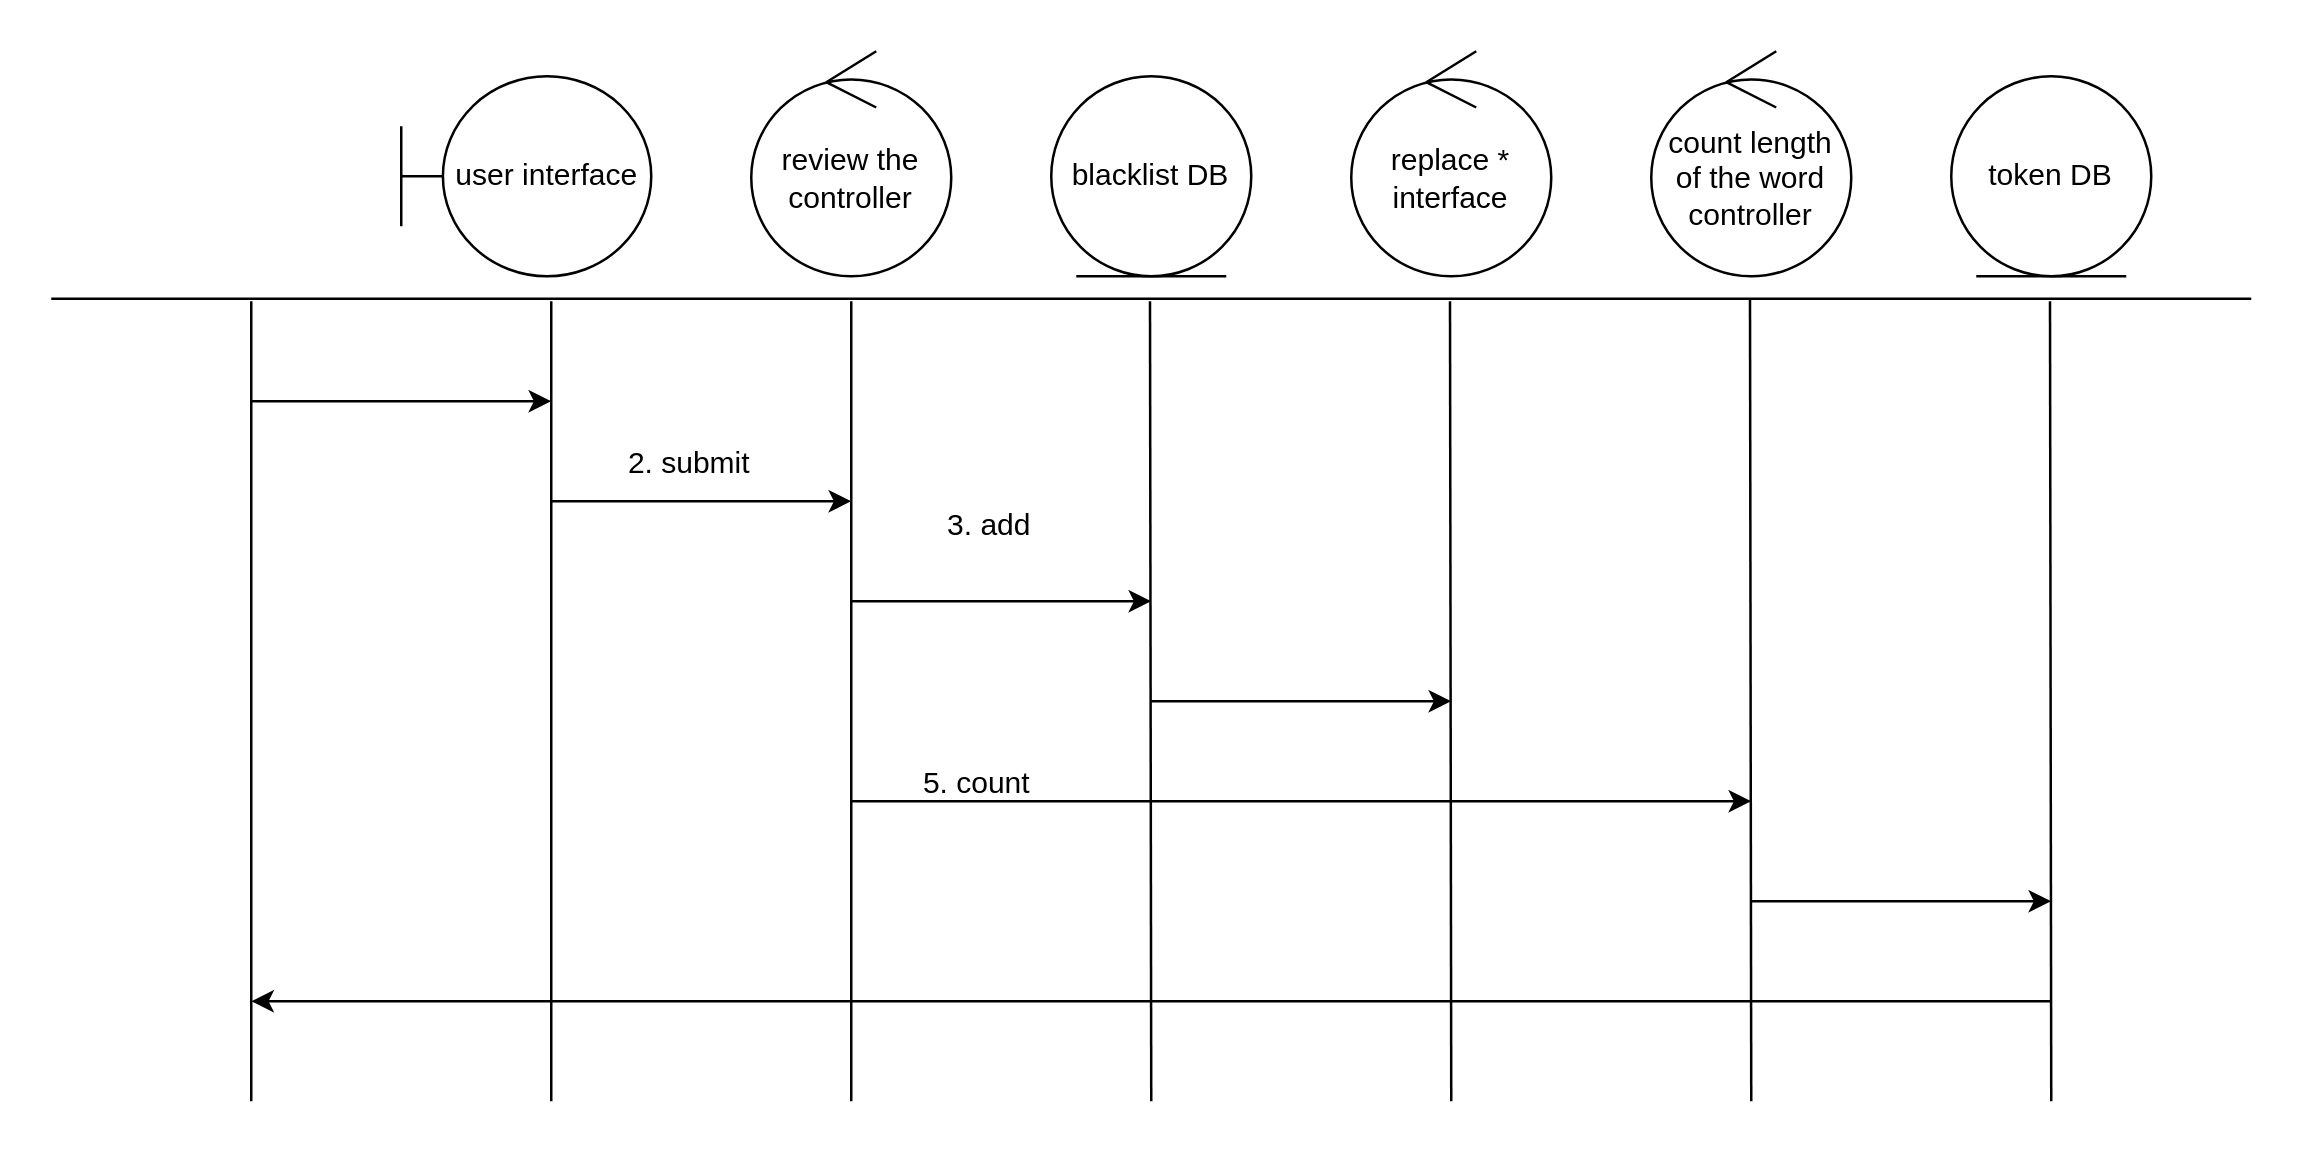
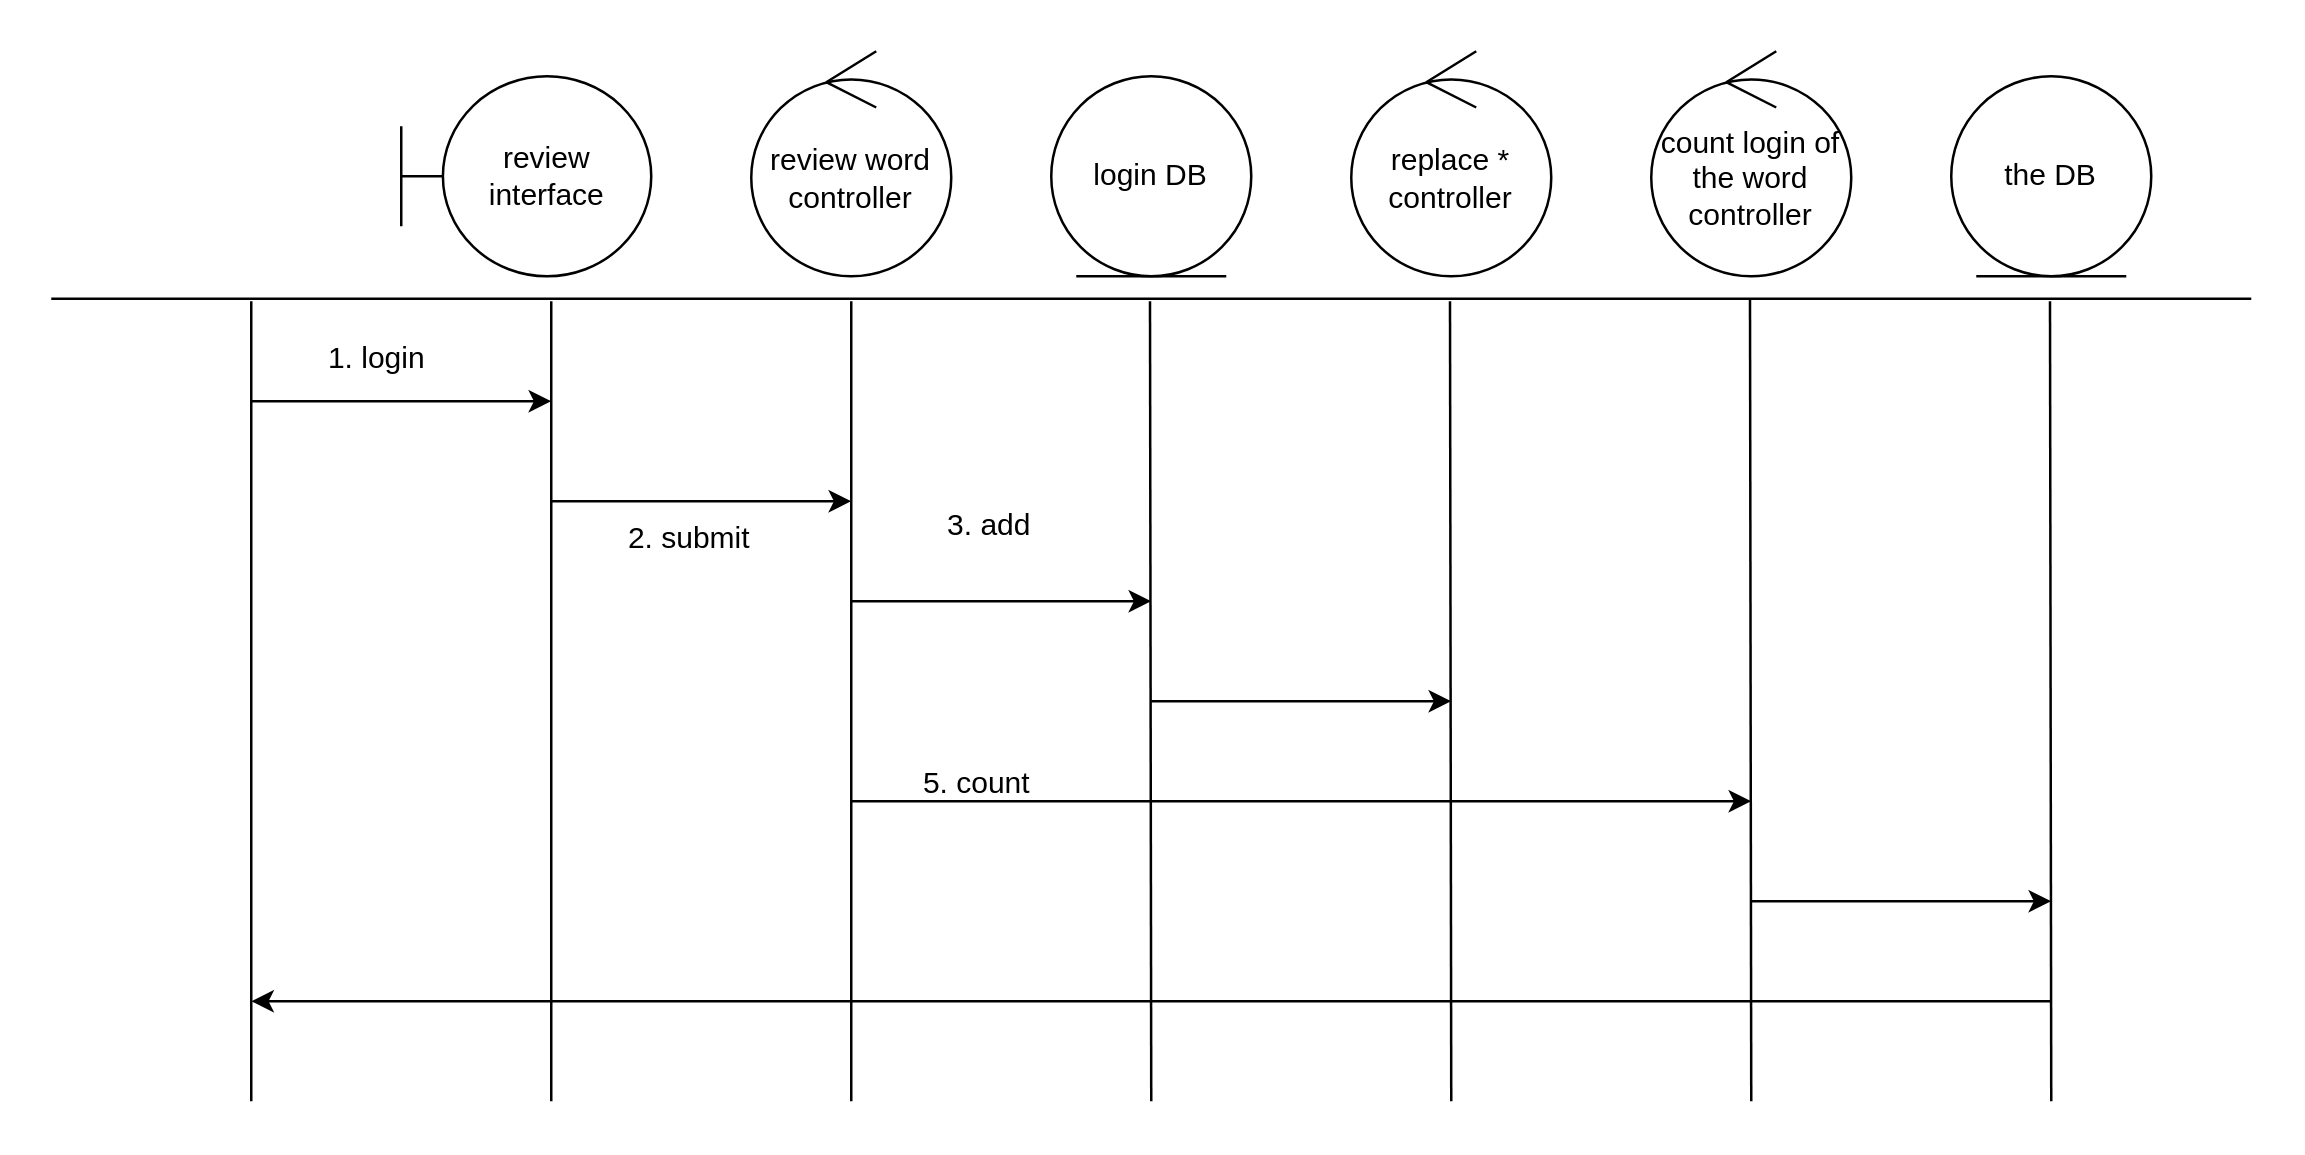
node "user interface": label "user interface" -> "review interface"
node "blacklist DB": label "blacklist DB" -> "login DB"
node "token DB": label "token DB" -> "the DB"
node "review the controller": label "review the controller" -> "review word controller"
node "replace * interface": label "replace * interface" -> "replace * controller"
node "count length of the word controller": label "count length of the word controller" -> "count login of the word controller"
node "1. login": added
node "2. submit": moved (689, 464) -> (689, 539)
